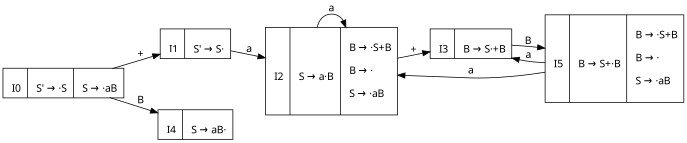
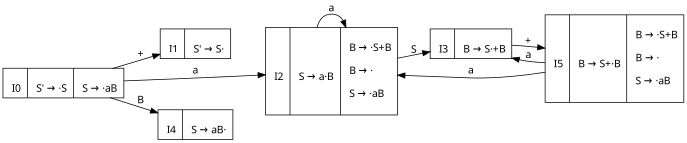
edge "I3" -> "I5": label "B" -> "+"
edge "I2" -> "I3": label "+" -> "S"
edge "I1" -> "I2": now "I0" -> "I2"
